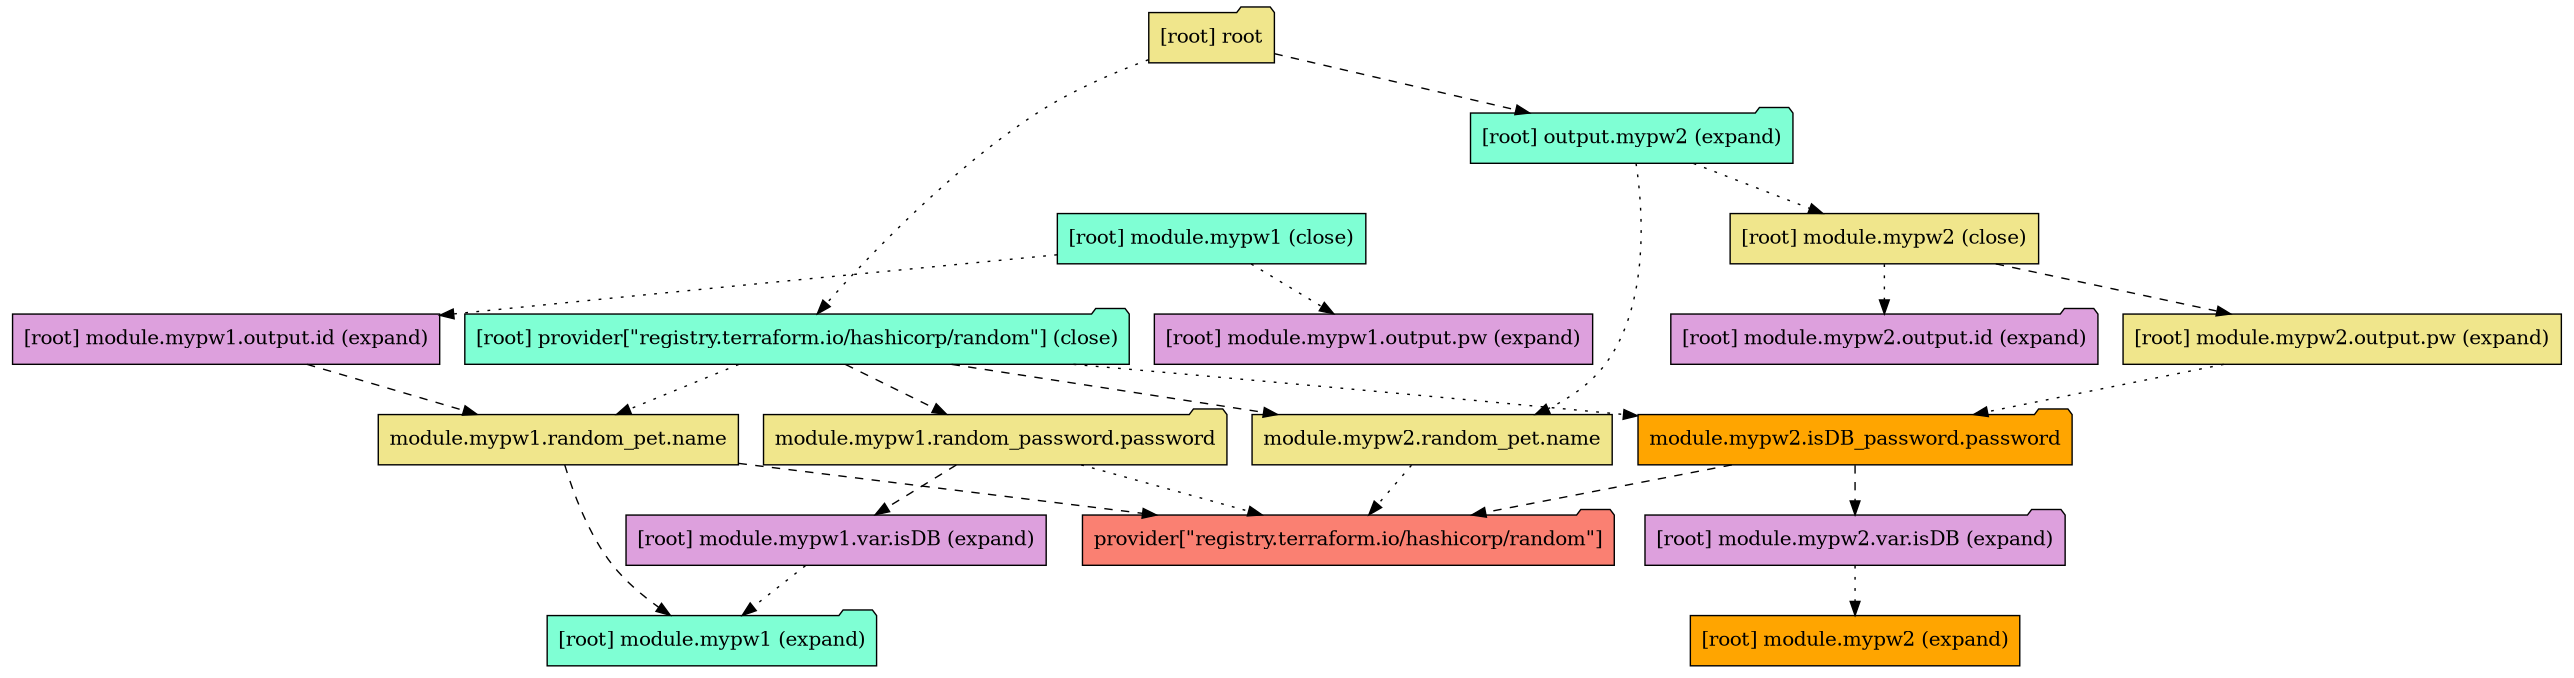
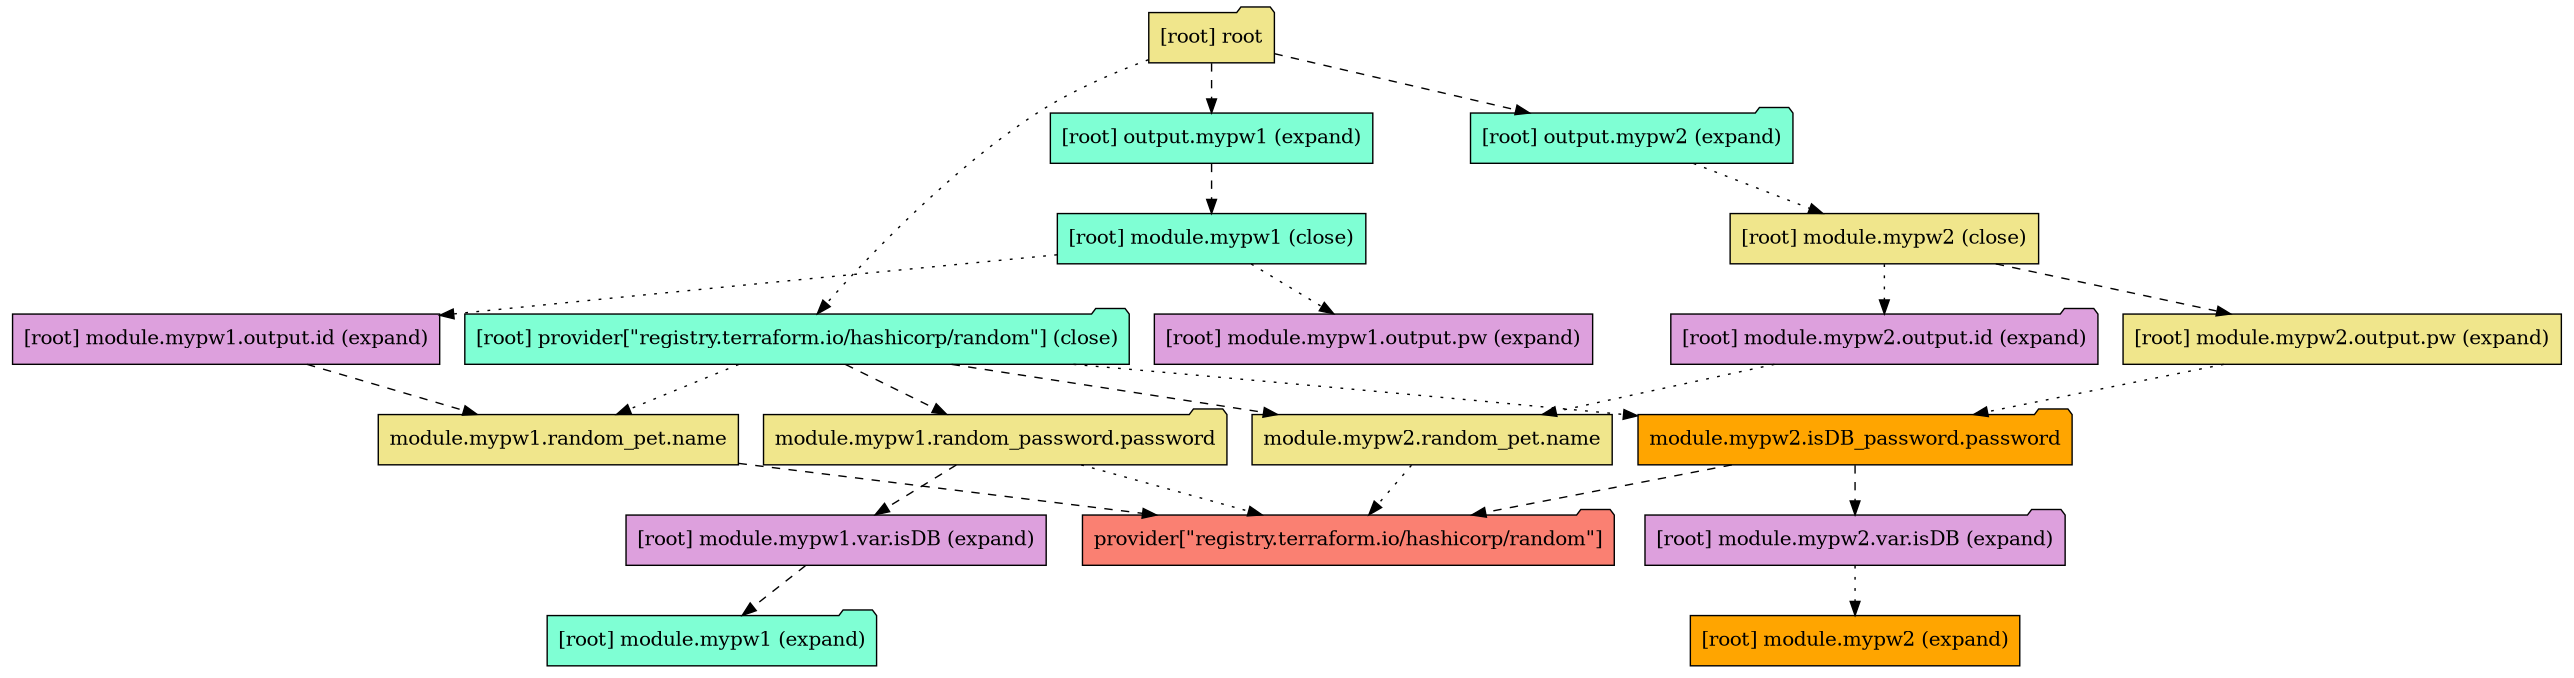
node "[root] output.mypw1 (expand)": added
edge "[root] output.mypw2 (expand)" -> "module.mypw2.random_pet.name": now "[root] module.mypw2.output.id (expand)" -> "module.mypw2.random_pet.name"
edge "module.mypw1.random_pet.name" -> "[root] module.mypw1 (expand)": removed
edge "[root] module.mypw1.var.isDB (expand)" -> "[root] module.mypw1 (expand)": style dotted -> dashed
